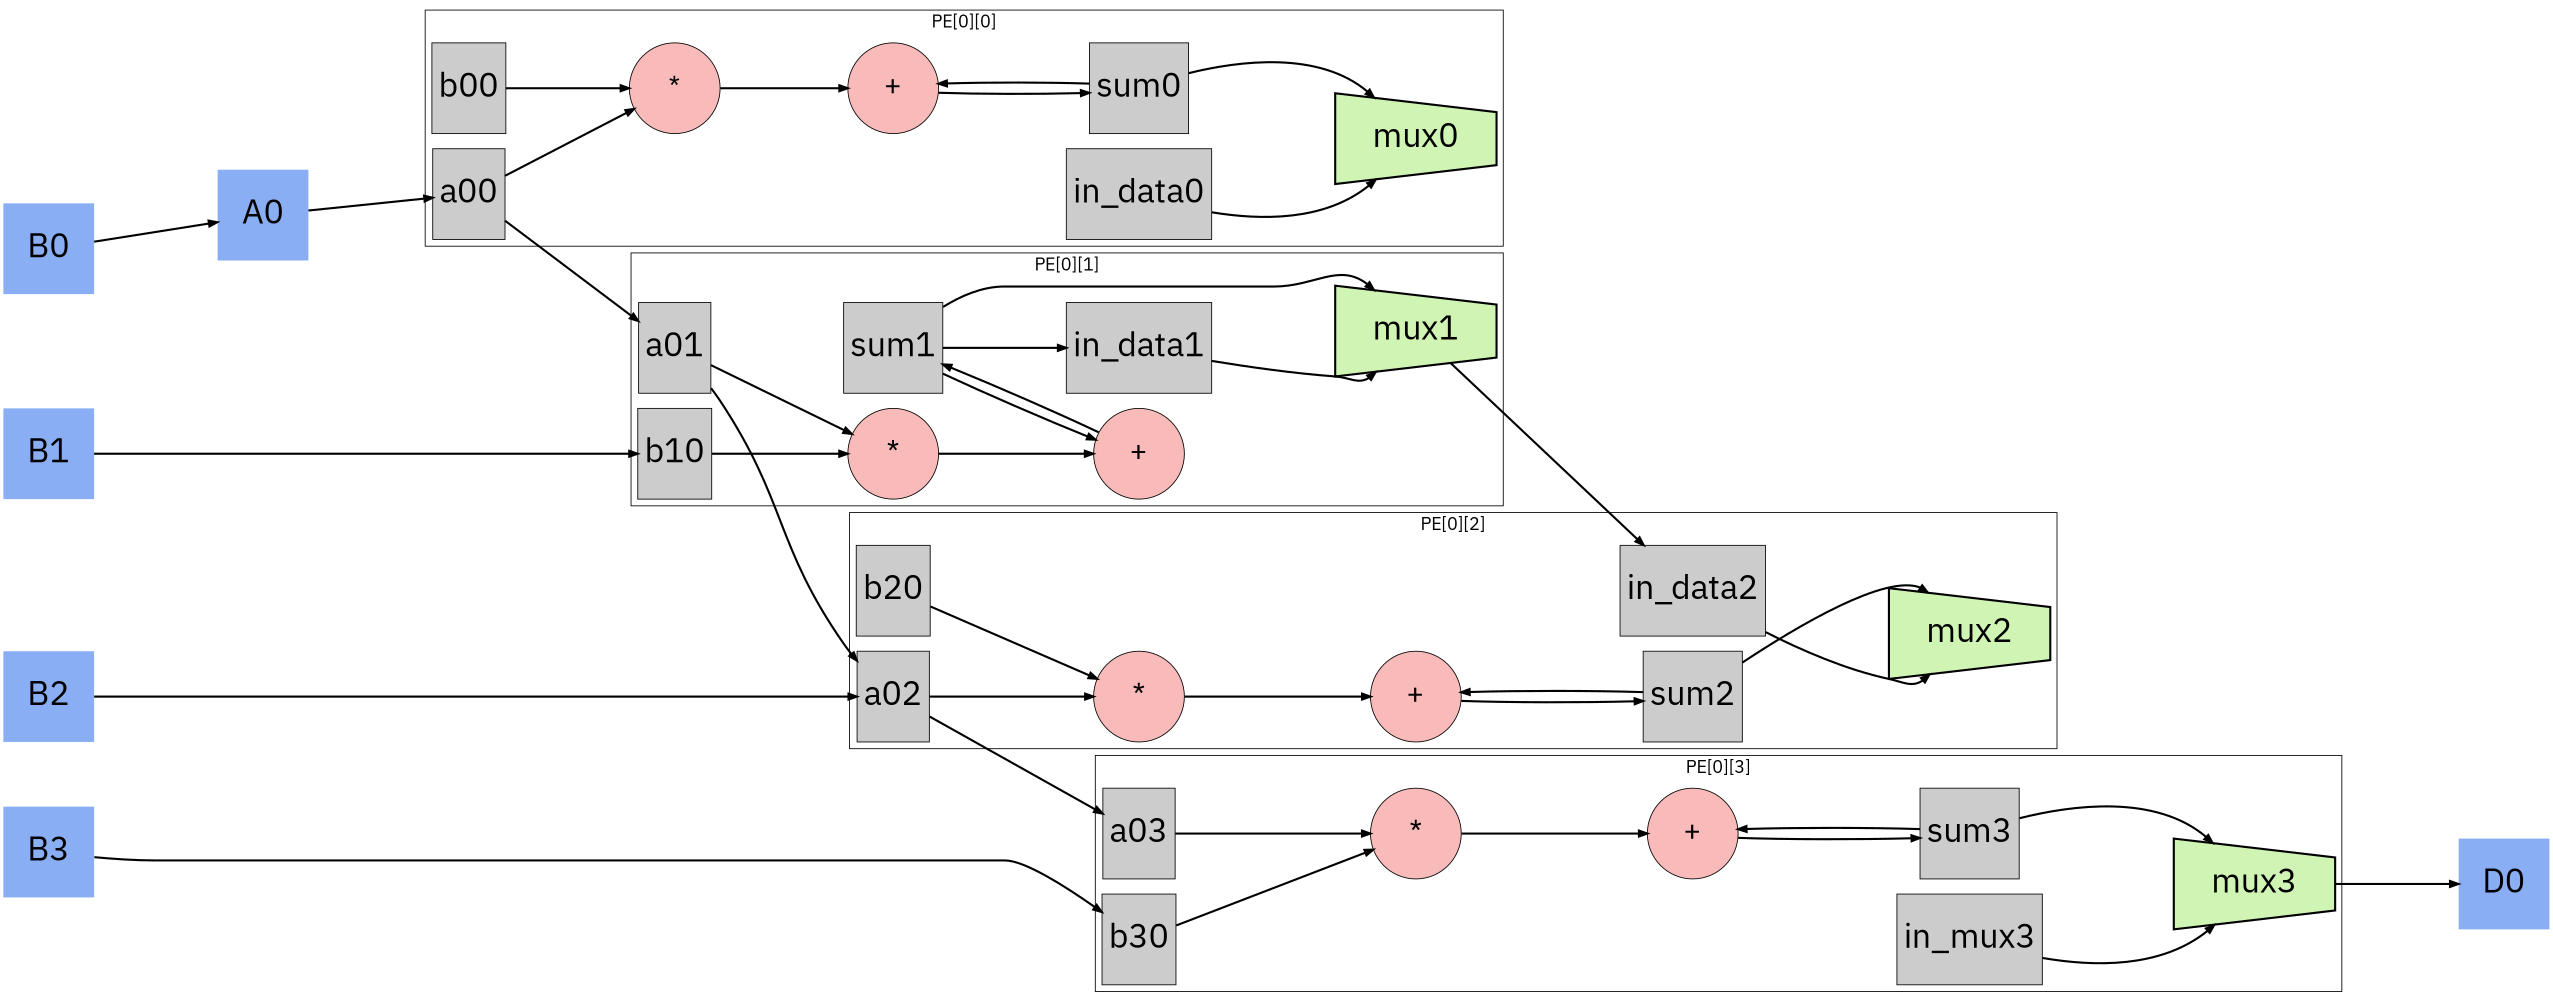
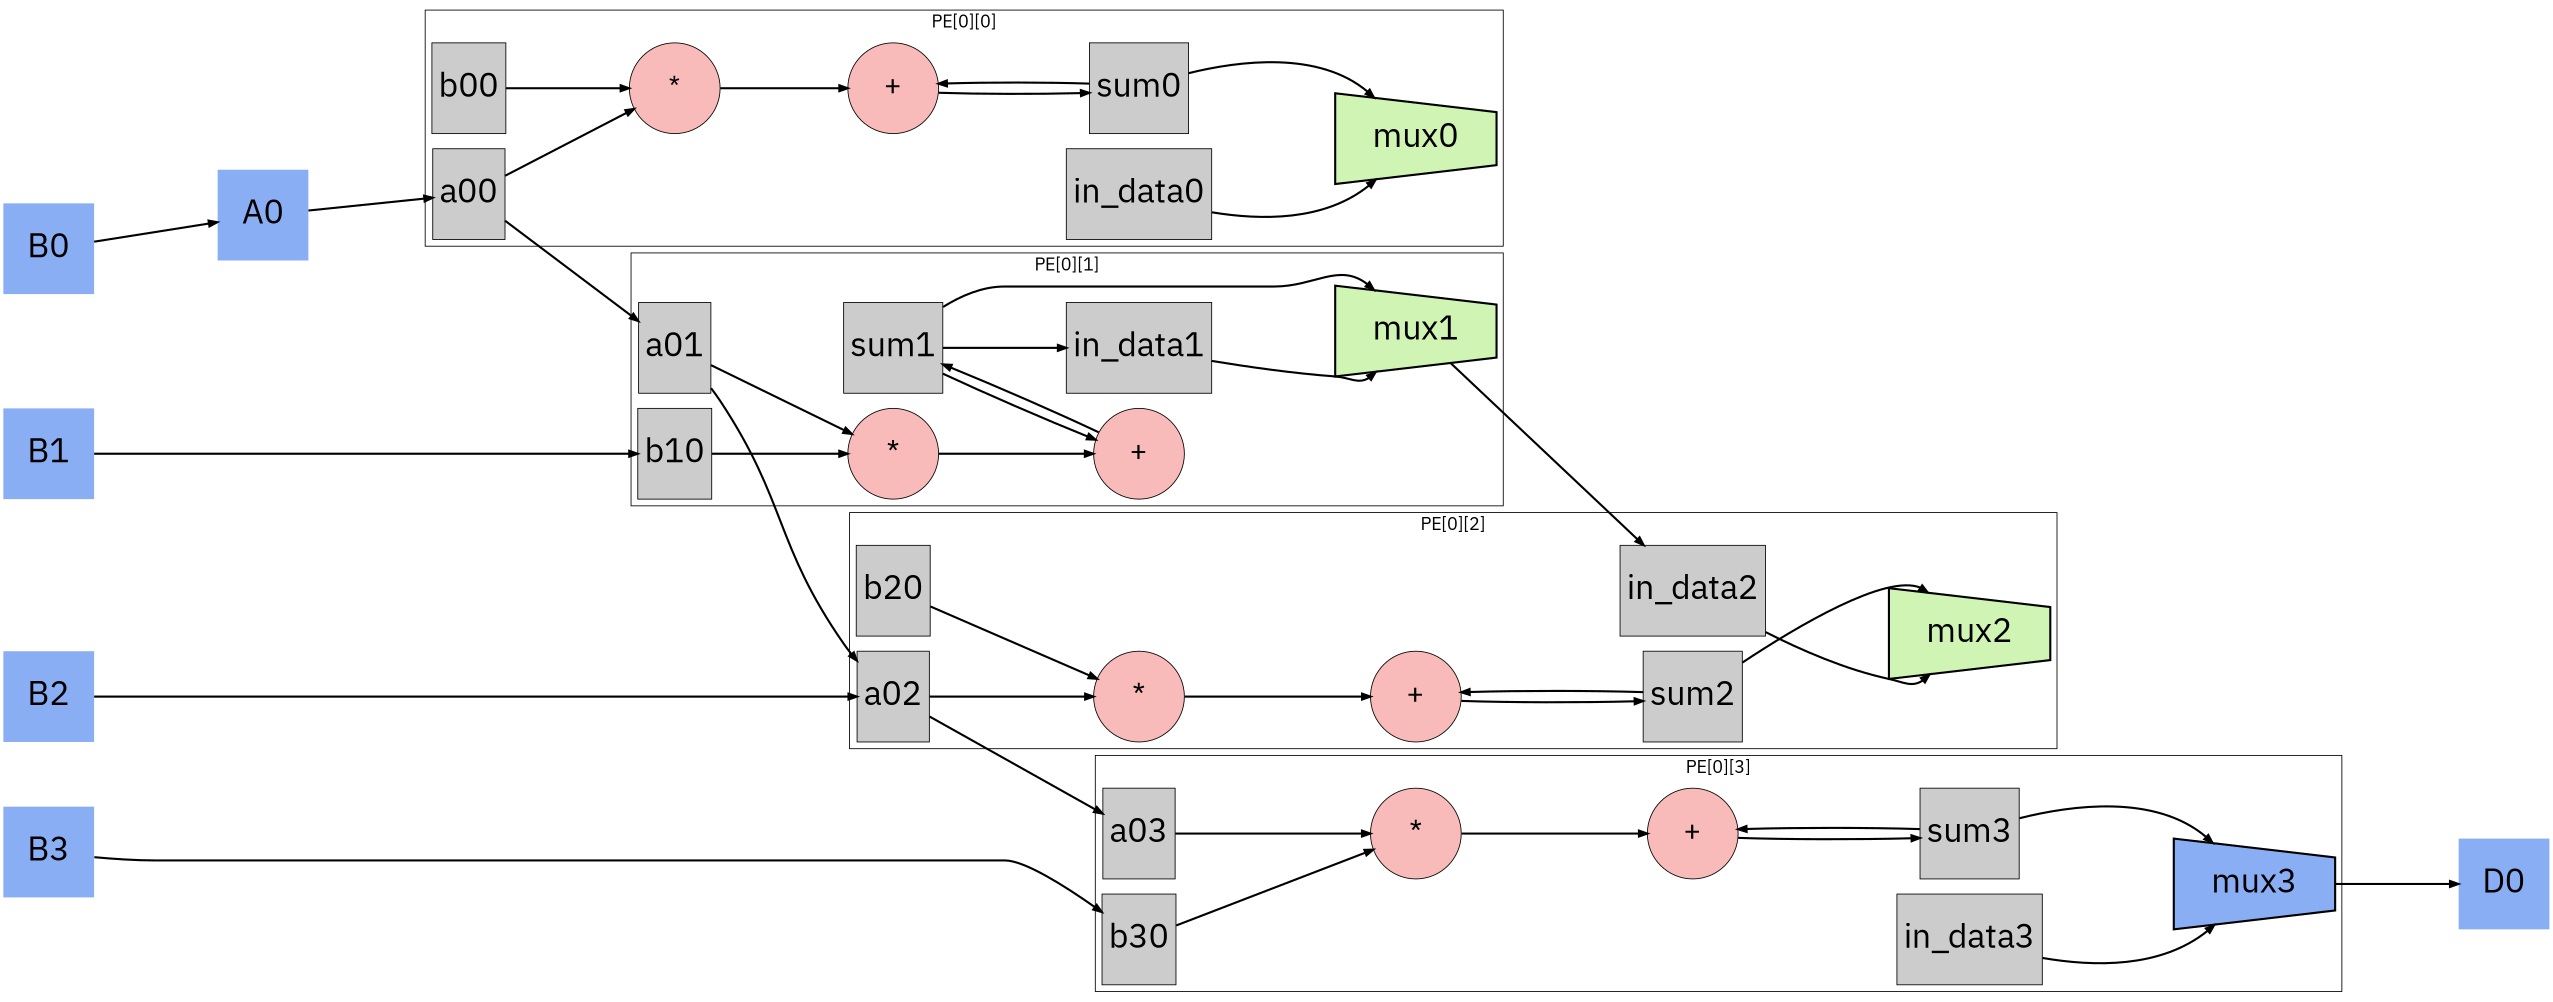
node "mux3": fillcolor #d0f4b3 -> #8aaef4
node "in_mux3": label "in_mux3" -> "in_data3"
